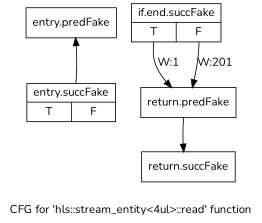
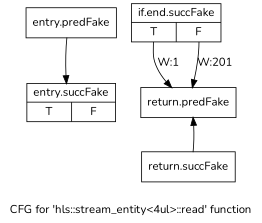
edge "entry.succFake" -> "entry.predFake": reversed
edge "return.predFake" -> "return.succFake": reversed
